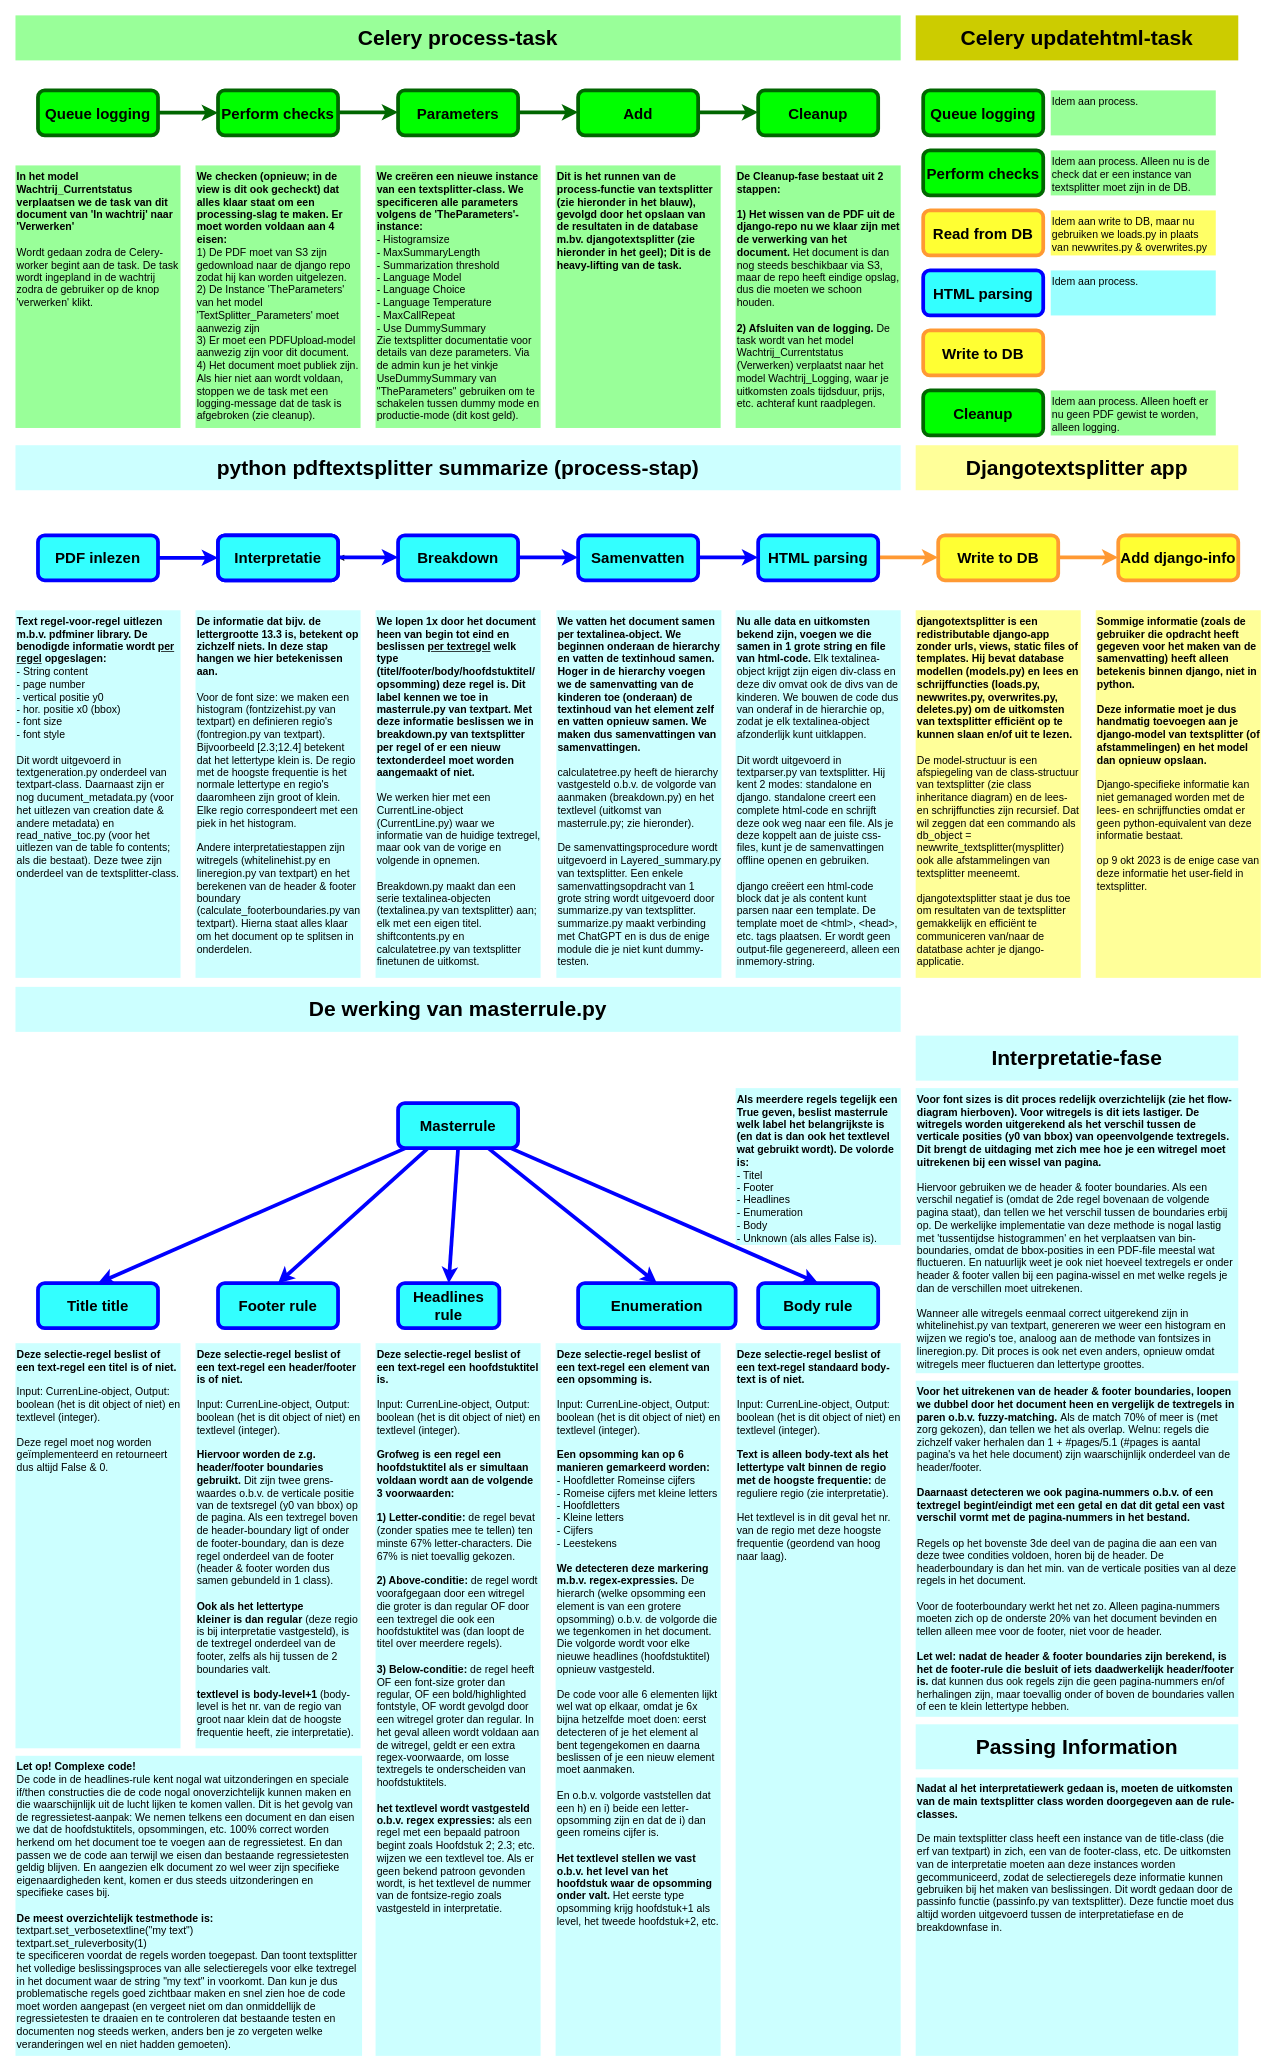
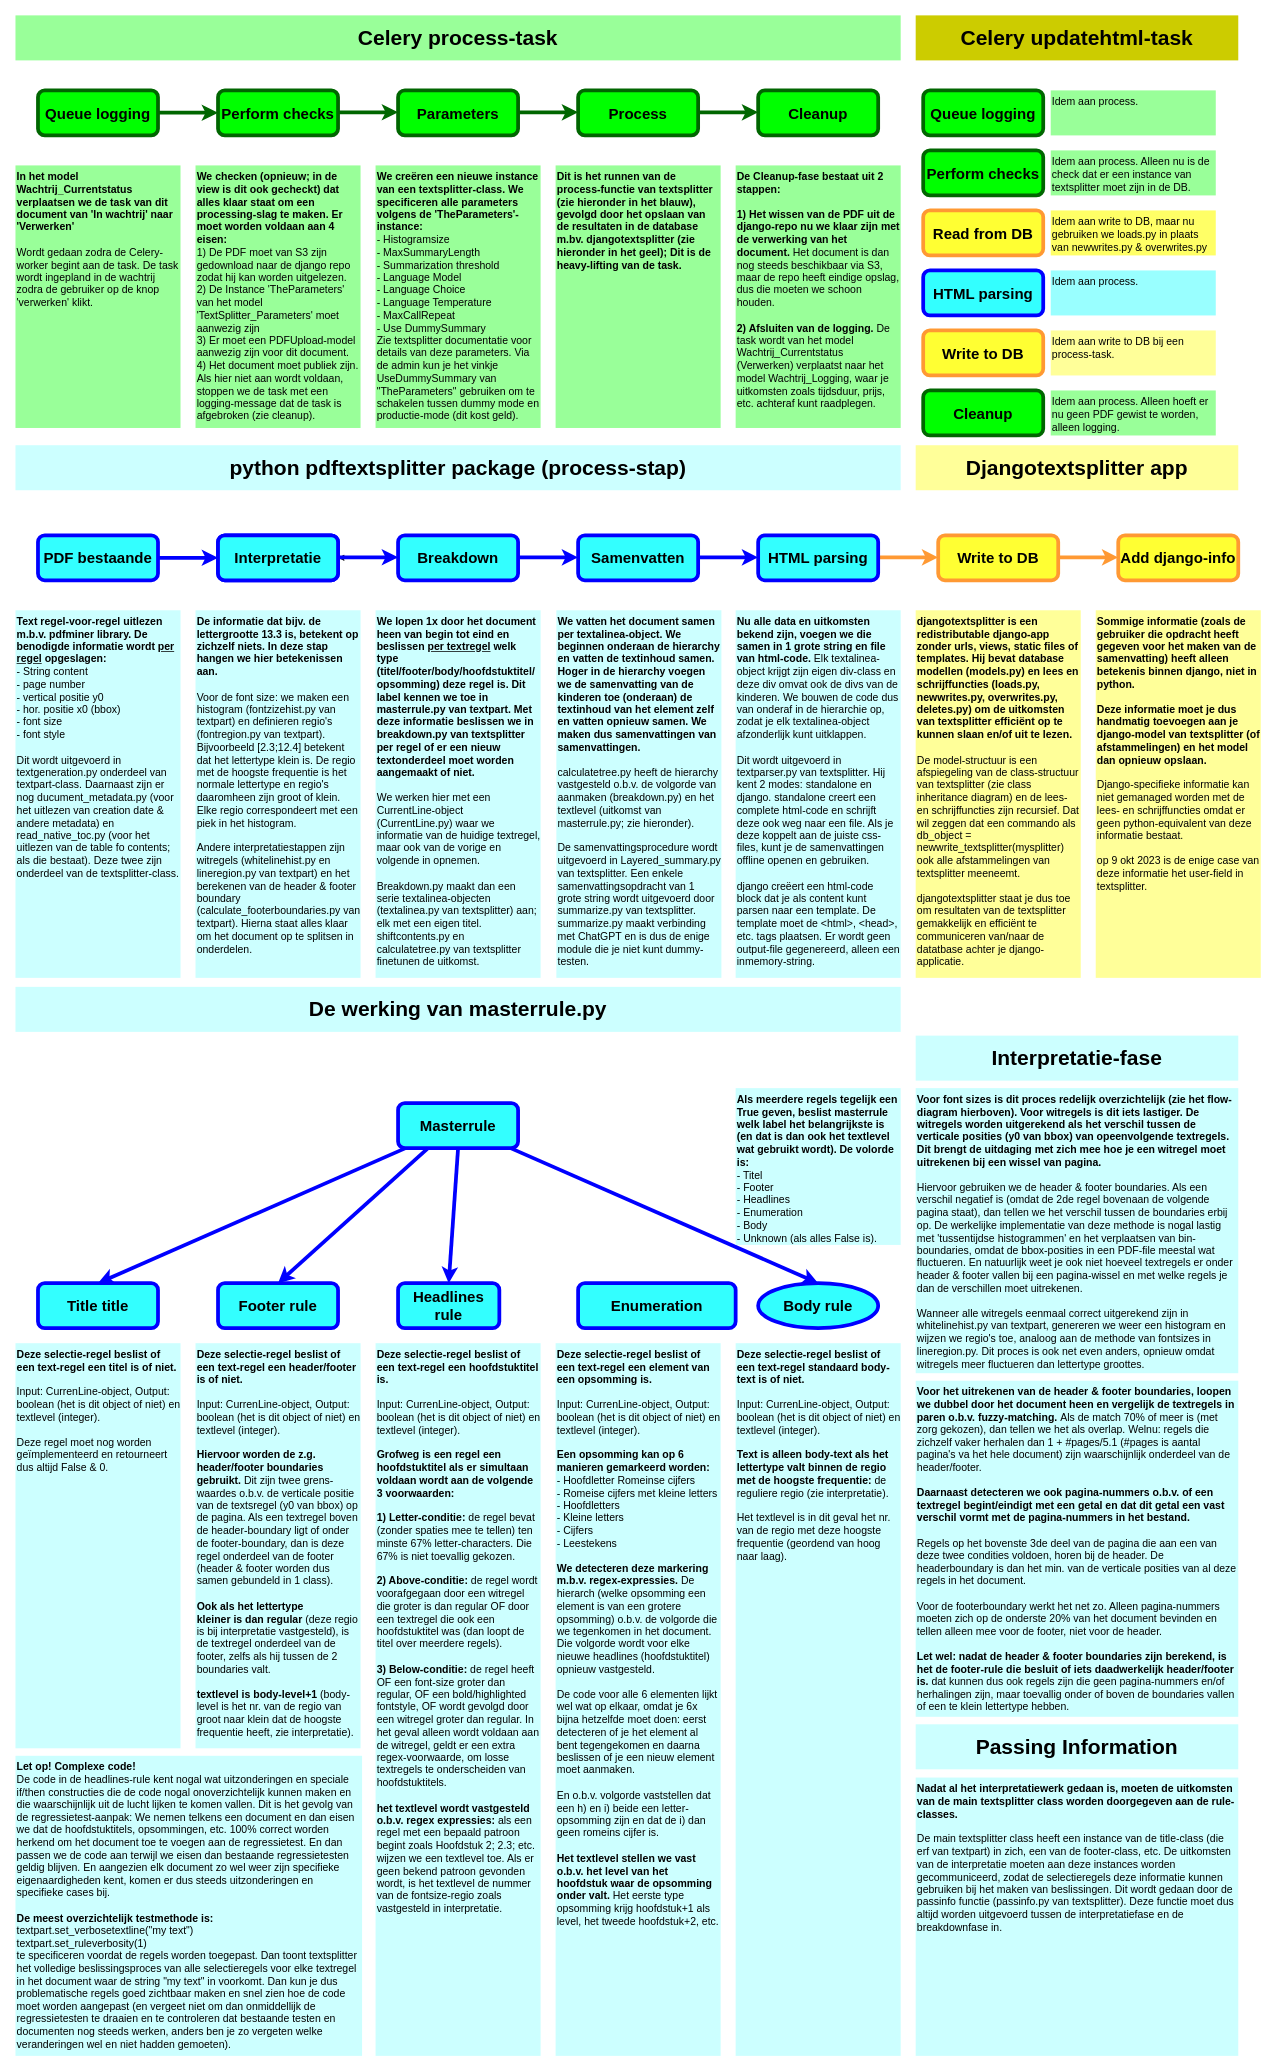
node "Add": label "Add" -> "Process"
node "Idem aan write to DB bij een process-task.": added
node "python pdftextsplitter summarize (process-stap)": label "python pdftextsplitter summarize (process-stap)" -> "python pdftextsplitter package (process-stap)"
node "PDF inlezen": label "PDF inlezen" -> "PDF bestaande"
edge "Masterrule" -> "Enumeration": removed
node "Body rule": shape rounded rectangle -> ellipse
